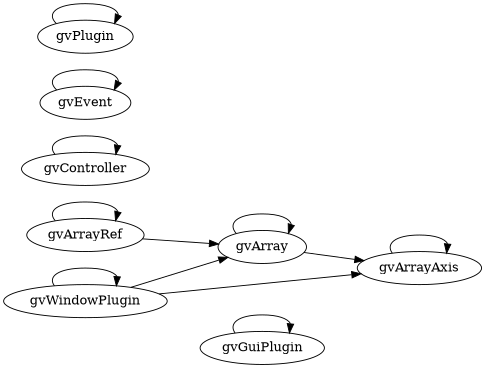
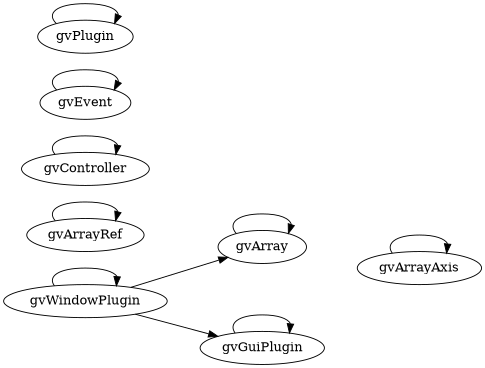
edge "gvArrayRef" -> "gvArray": removed
edge "gvArray" -> "gvArrayAxis": removed
edge "gvWindowPlugin" -> "gvArrayAxis": now "gvWindowPlugin" -> "gvGuiPlugin"
